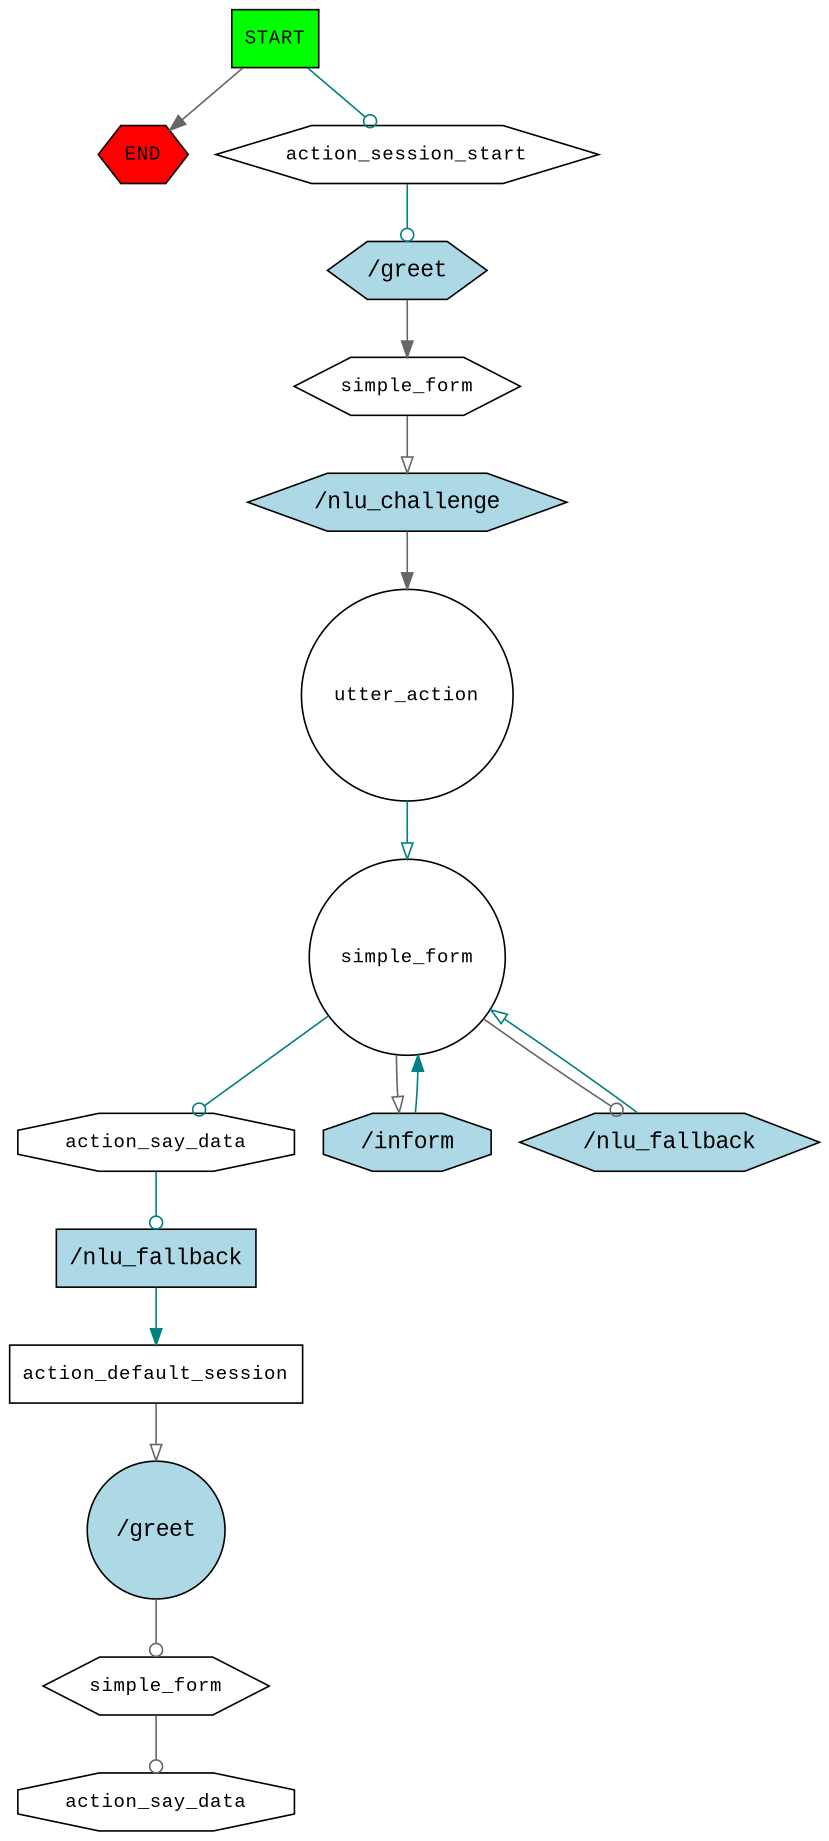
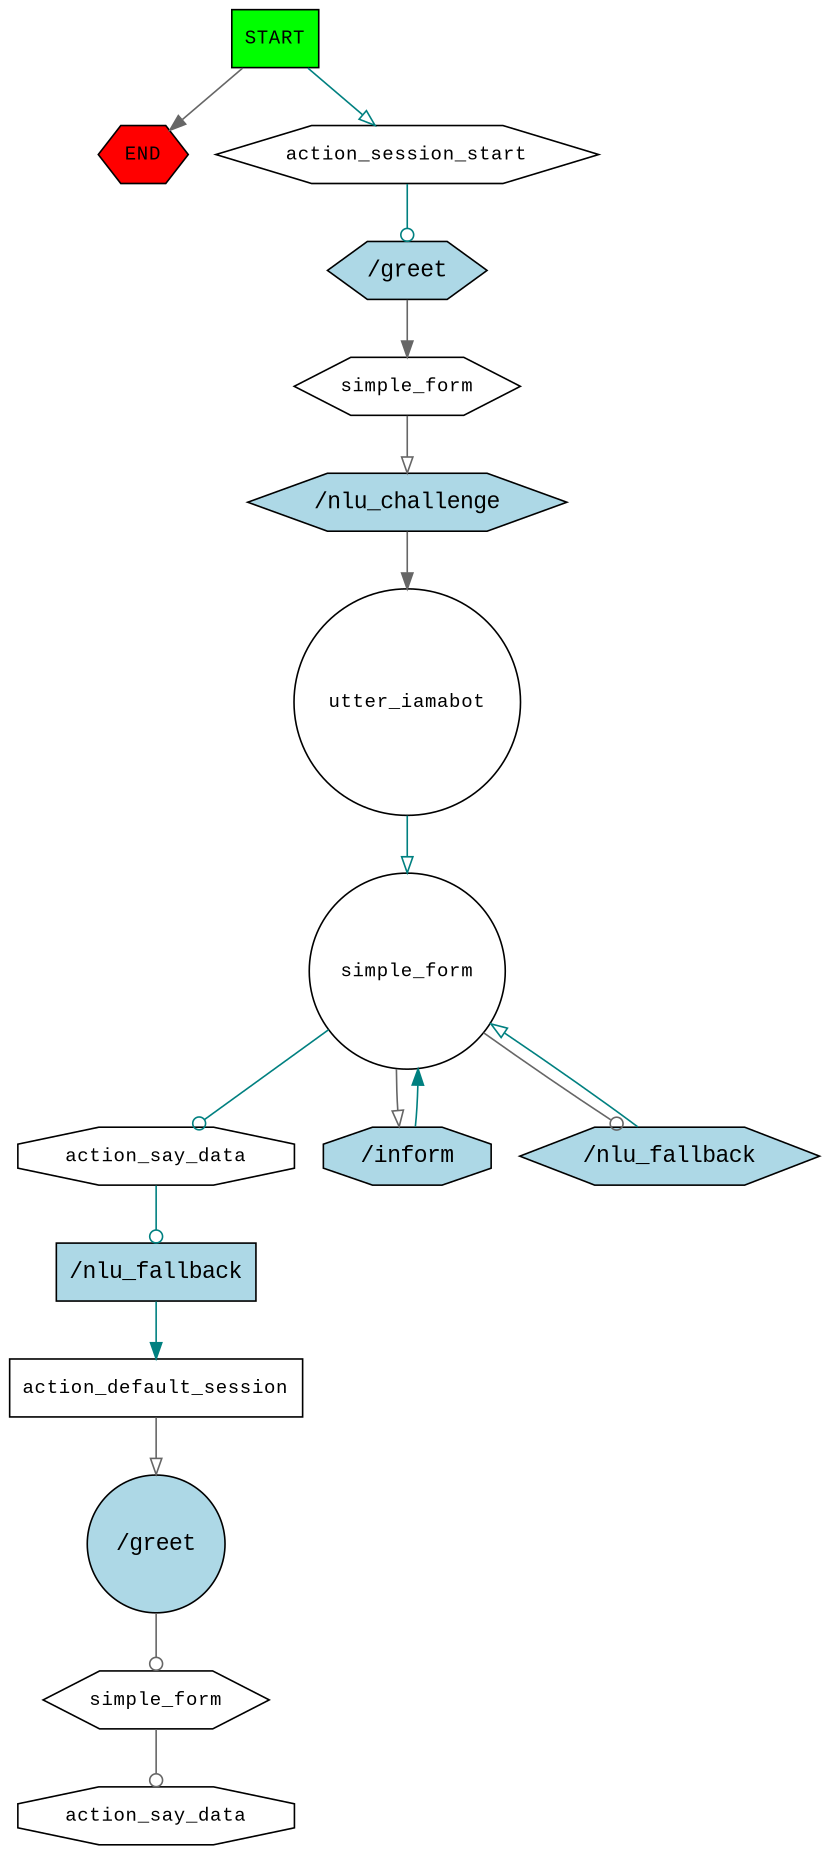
edge "START" -> "action_session_start": arrowhead odot -> onormal
node "utter_action": label "utter_action" -> "utter_iamabot"
